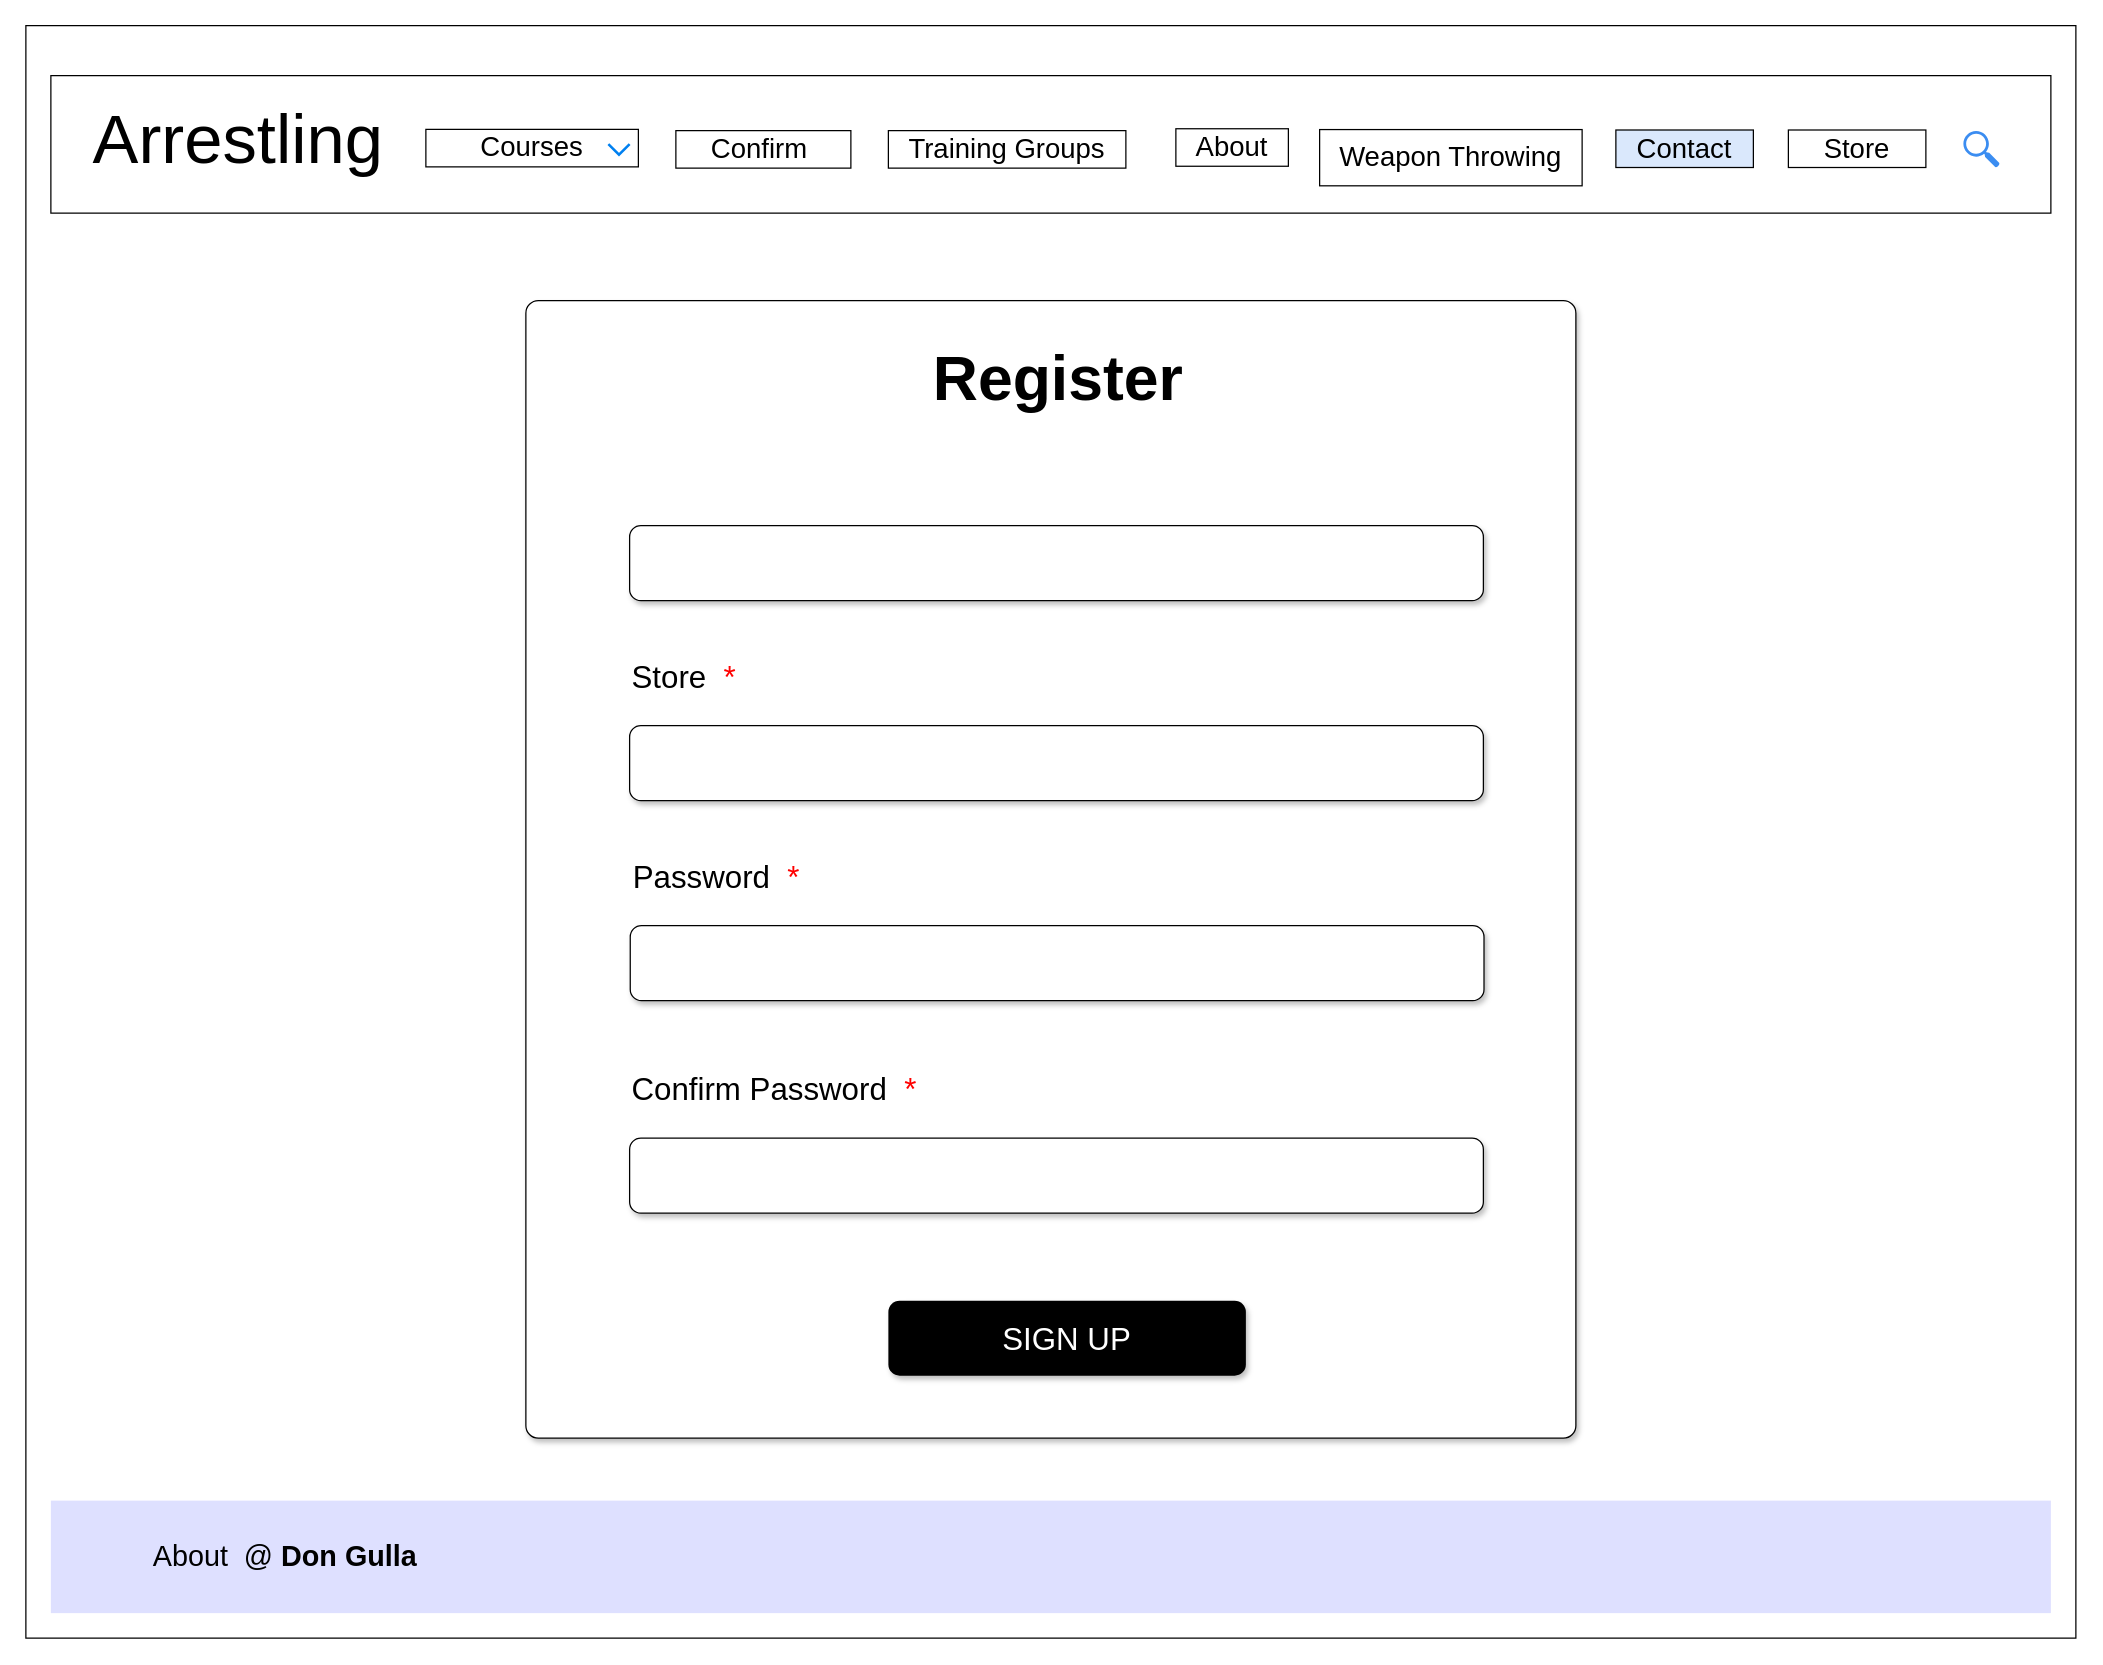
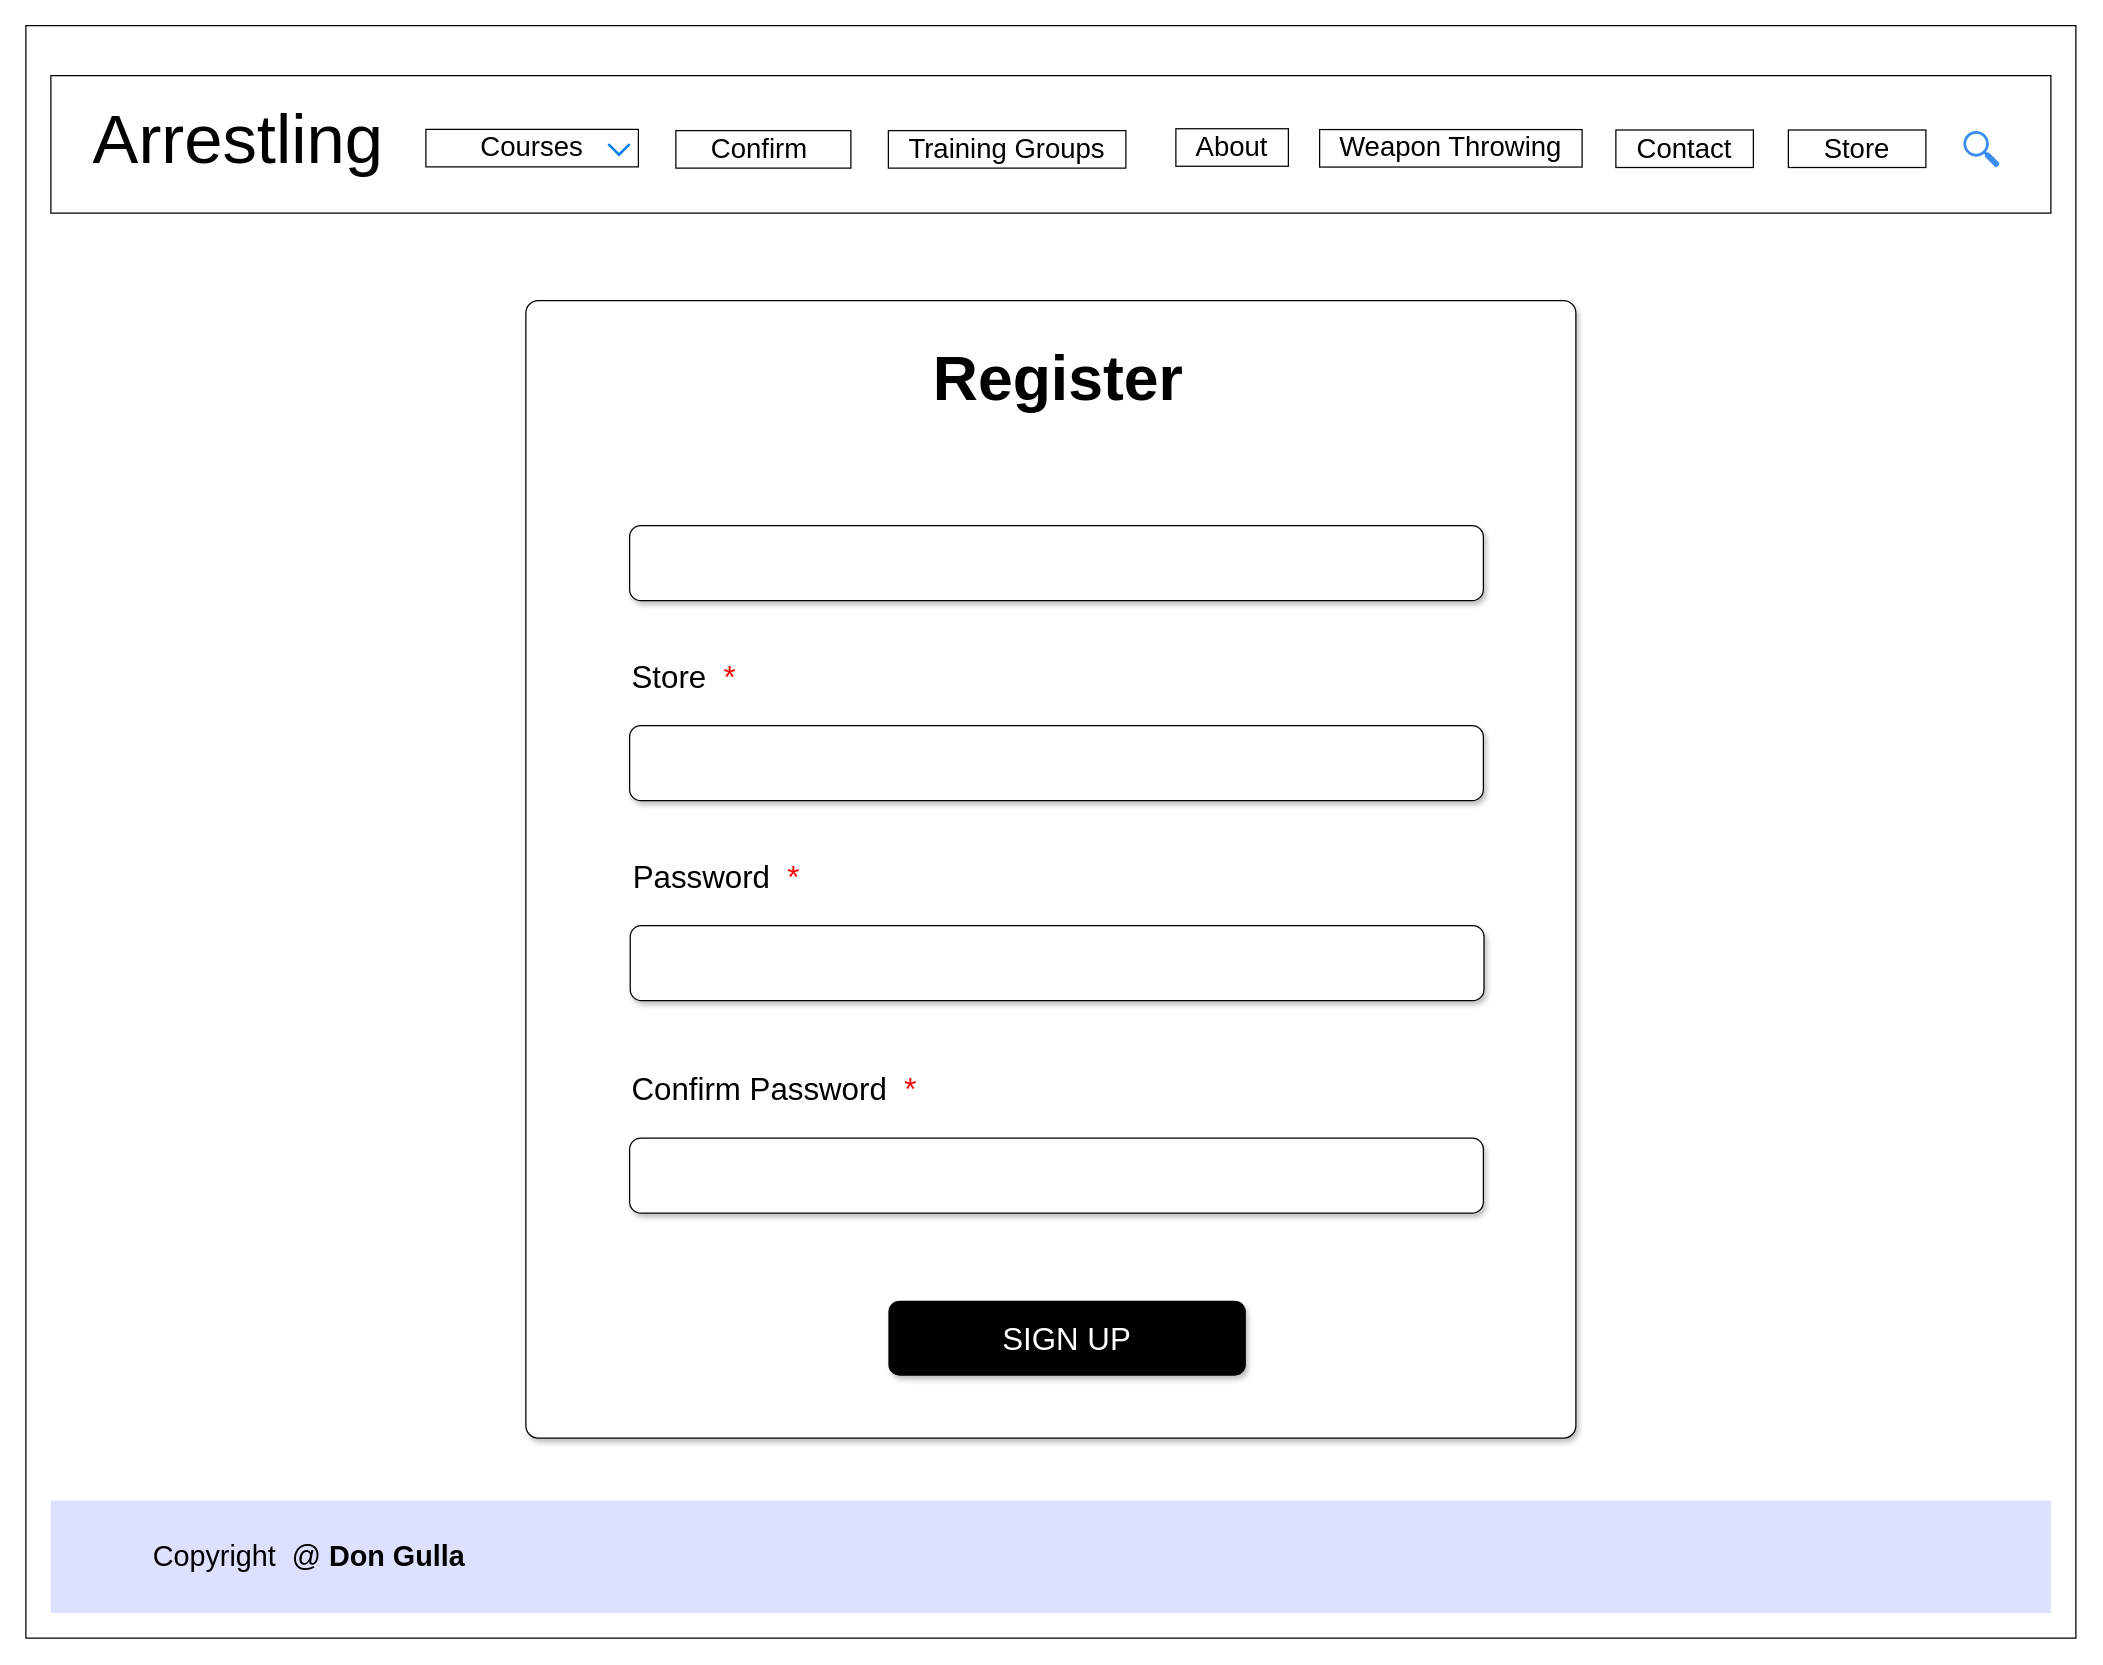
node "Contact": fillcolor #dae8fc -> #ffffff
node "Weapon Throwing": size 263x56 -> 263x38
node "About @ Don Gulla": label "About @ Don Gulla" -> "Copyright @ Don Gulla"
